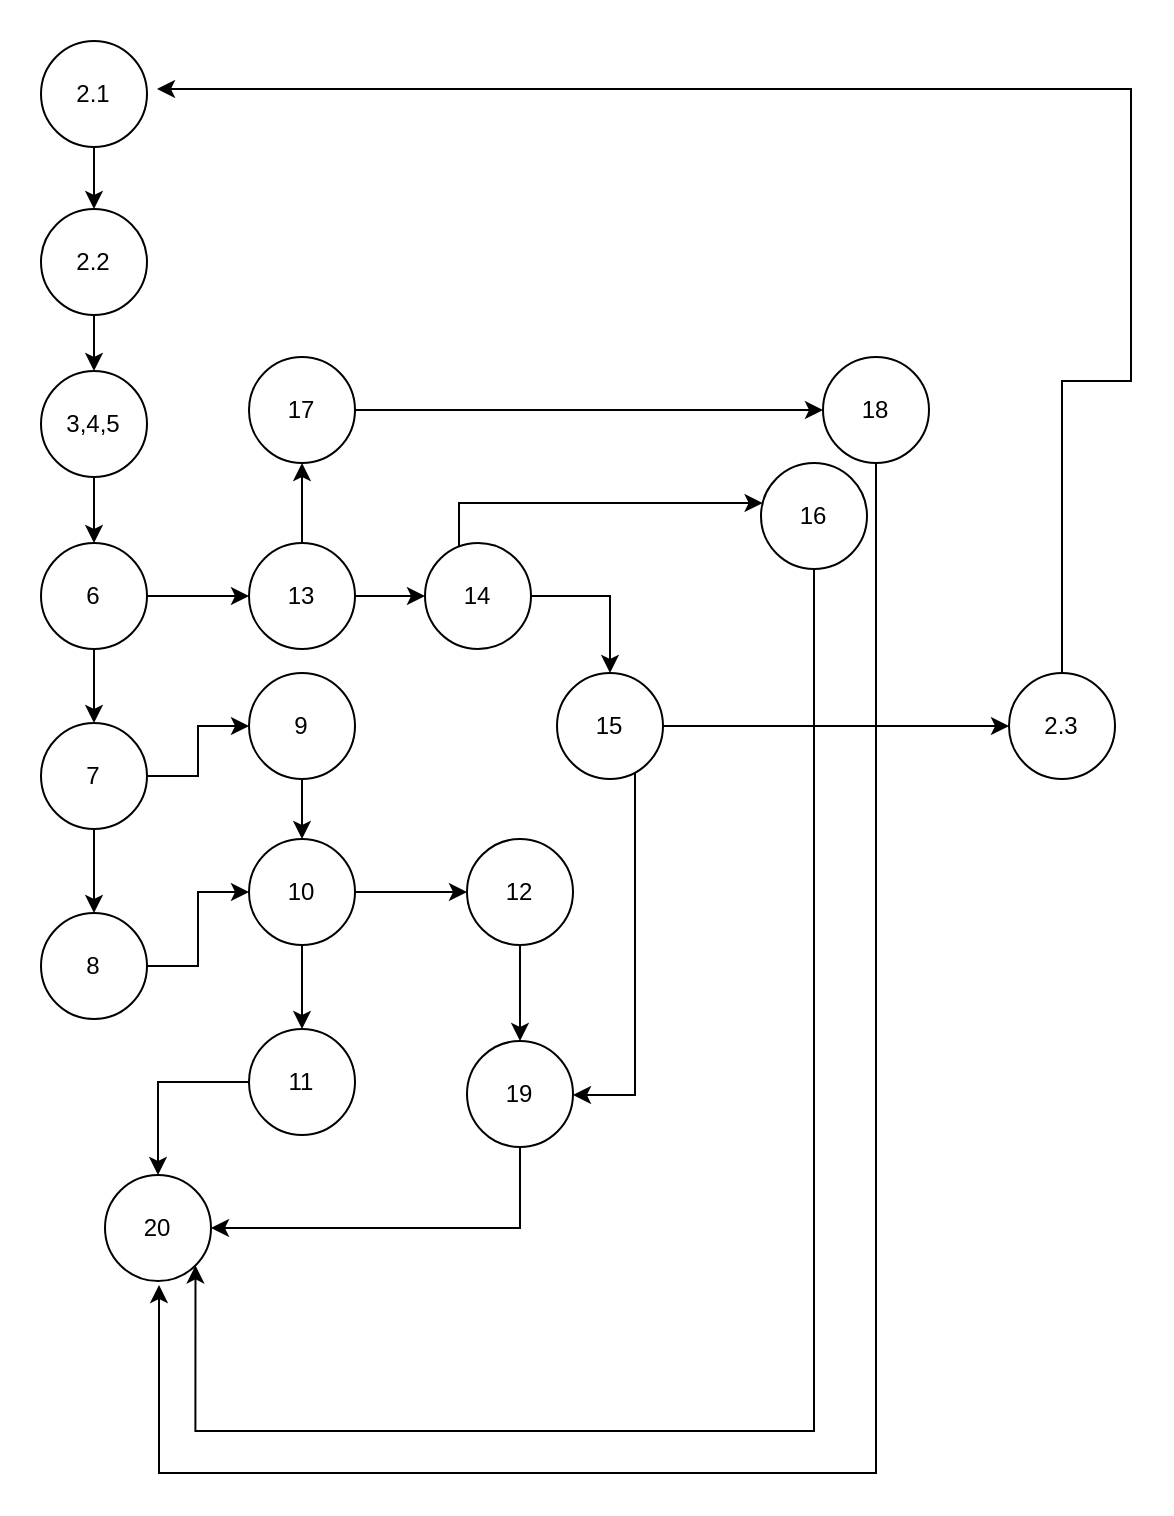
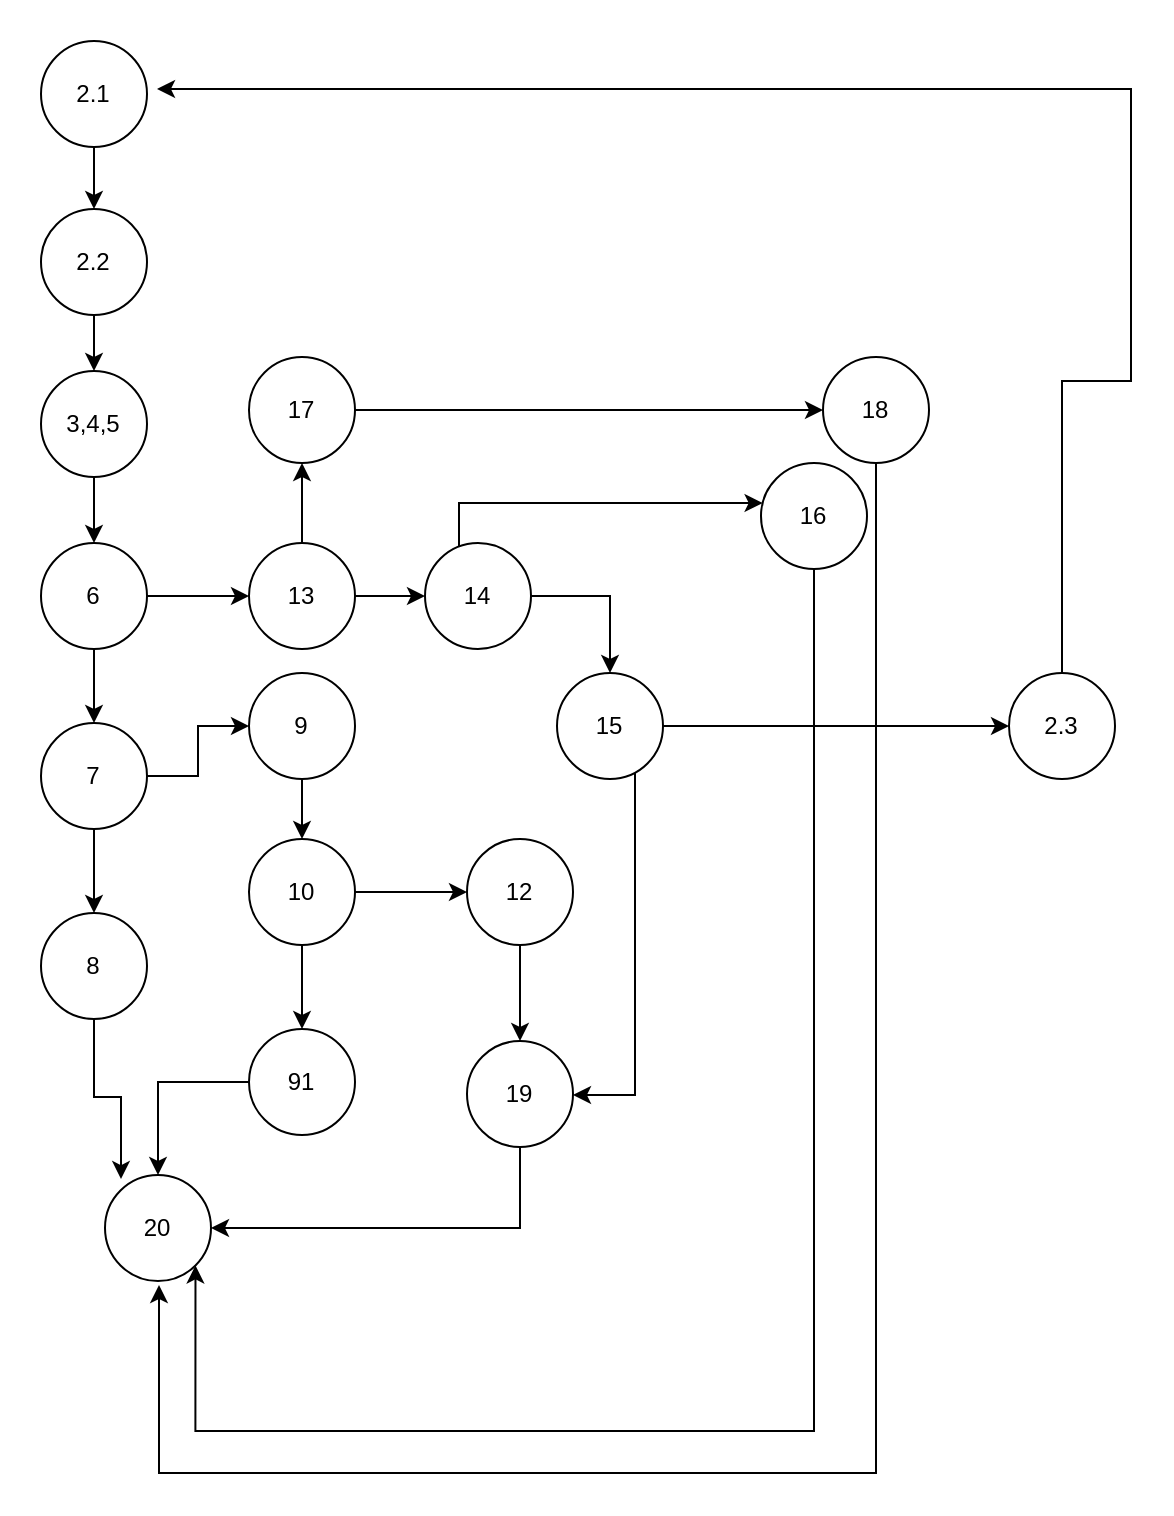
edge "8" -> "10": now "8" -> "20"
node "11": label "11" -> "91"
